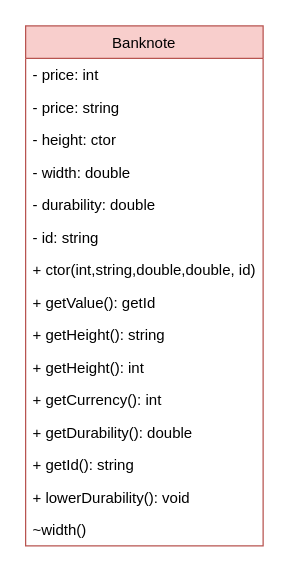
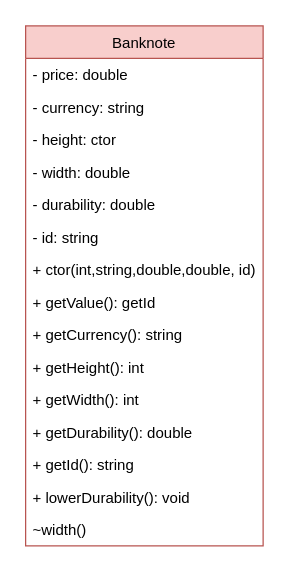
node "- price: int": label "- price: int" -> "- price: double"
node "- price: string": label "- price: string" -> "- currency: string"
node "+ getHeight(): string": label "+ getHeight(): string" -> "+ getCurrency(): string"
node "+ getCurrency(): int": label "+ getCurrency(): int" -> "+ getWidth(): int"
